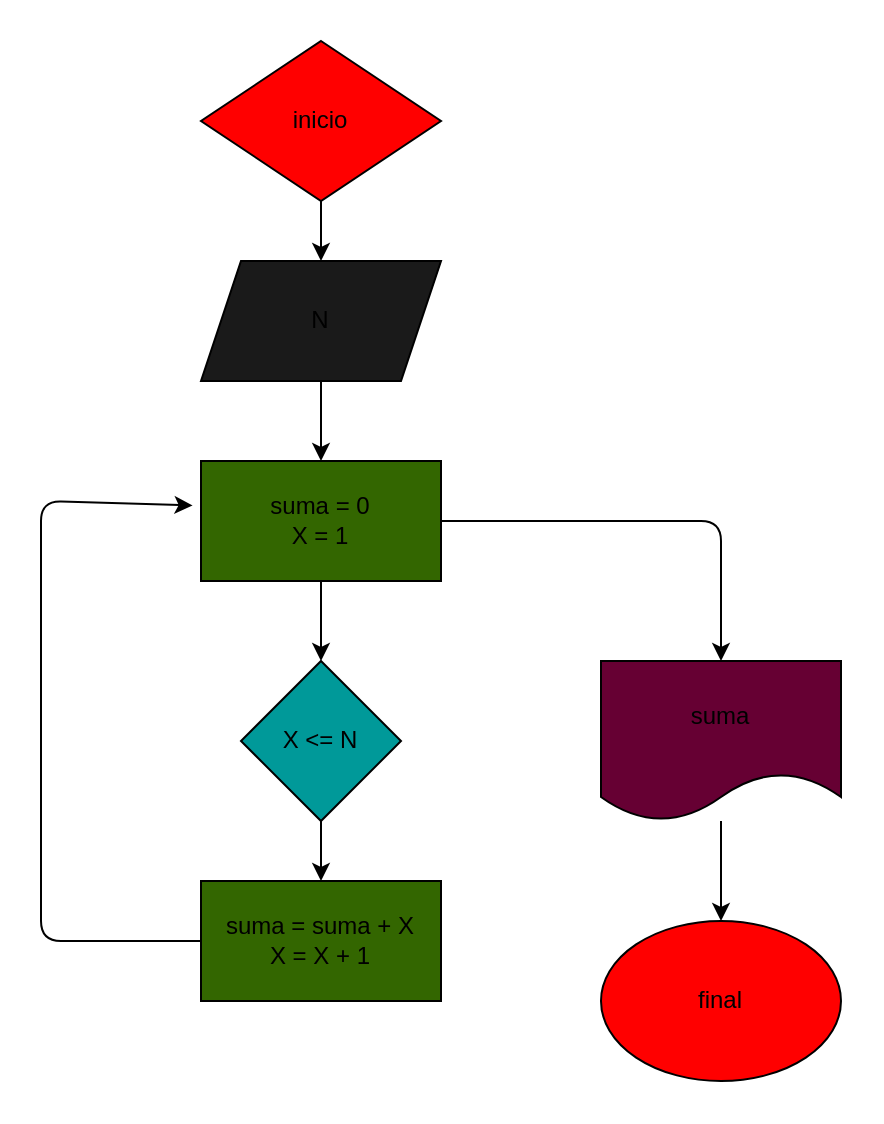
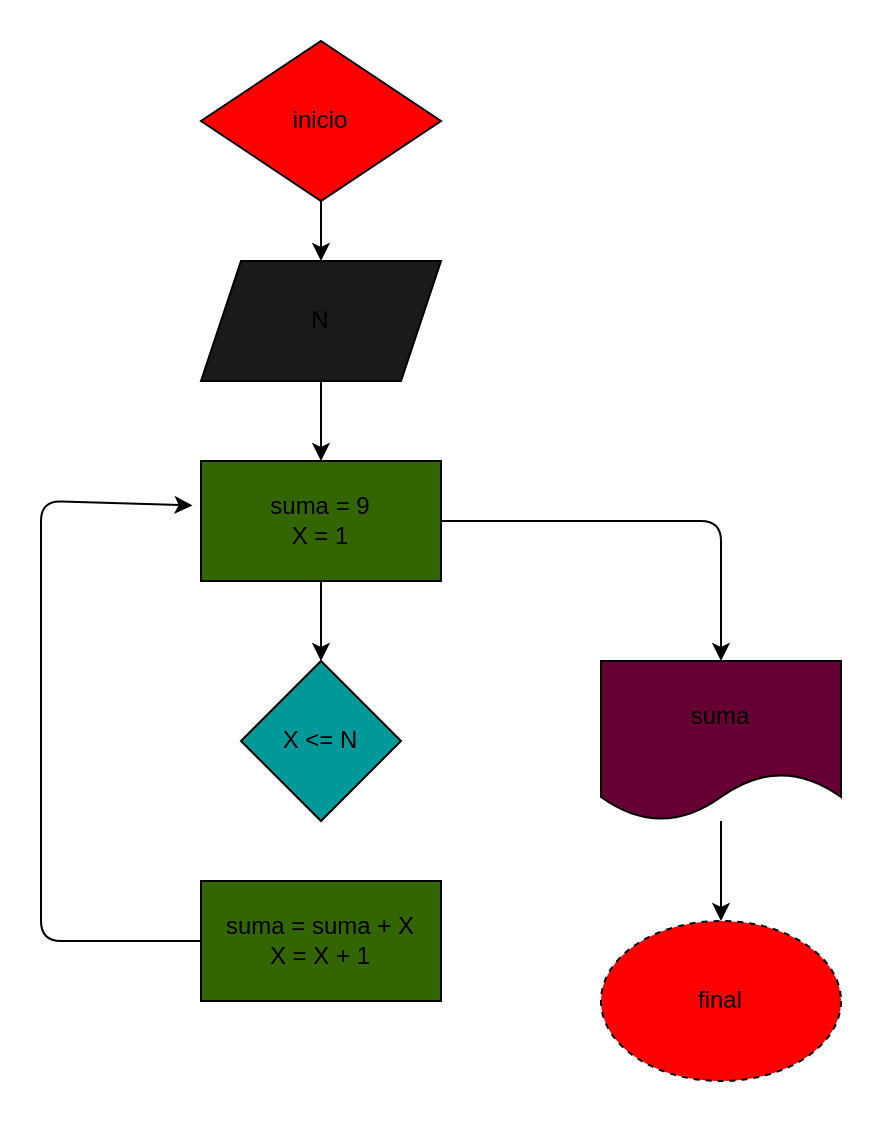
node "suma = 0 X = 1": label "suma = 0 X = 1" -> "suma = 9 X = 1"
edge "X <= N" -> "suma = suma + X X = X + 1": removed
node "final": style solid -> dashed
